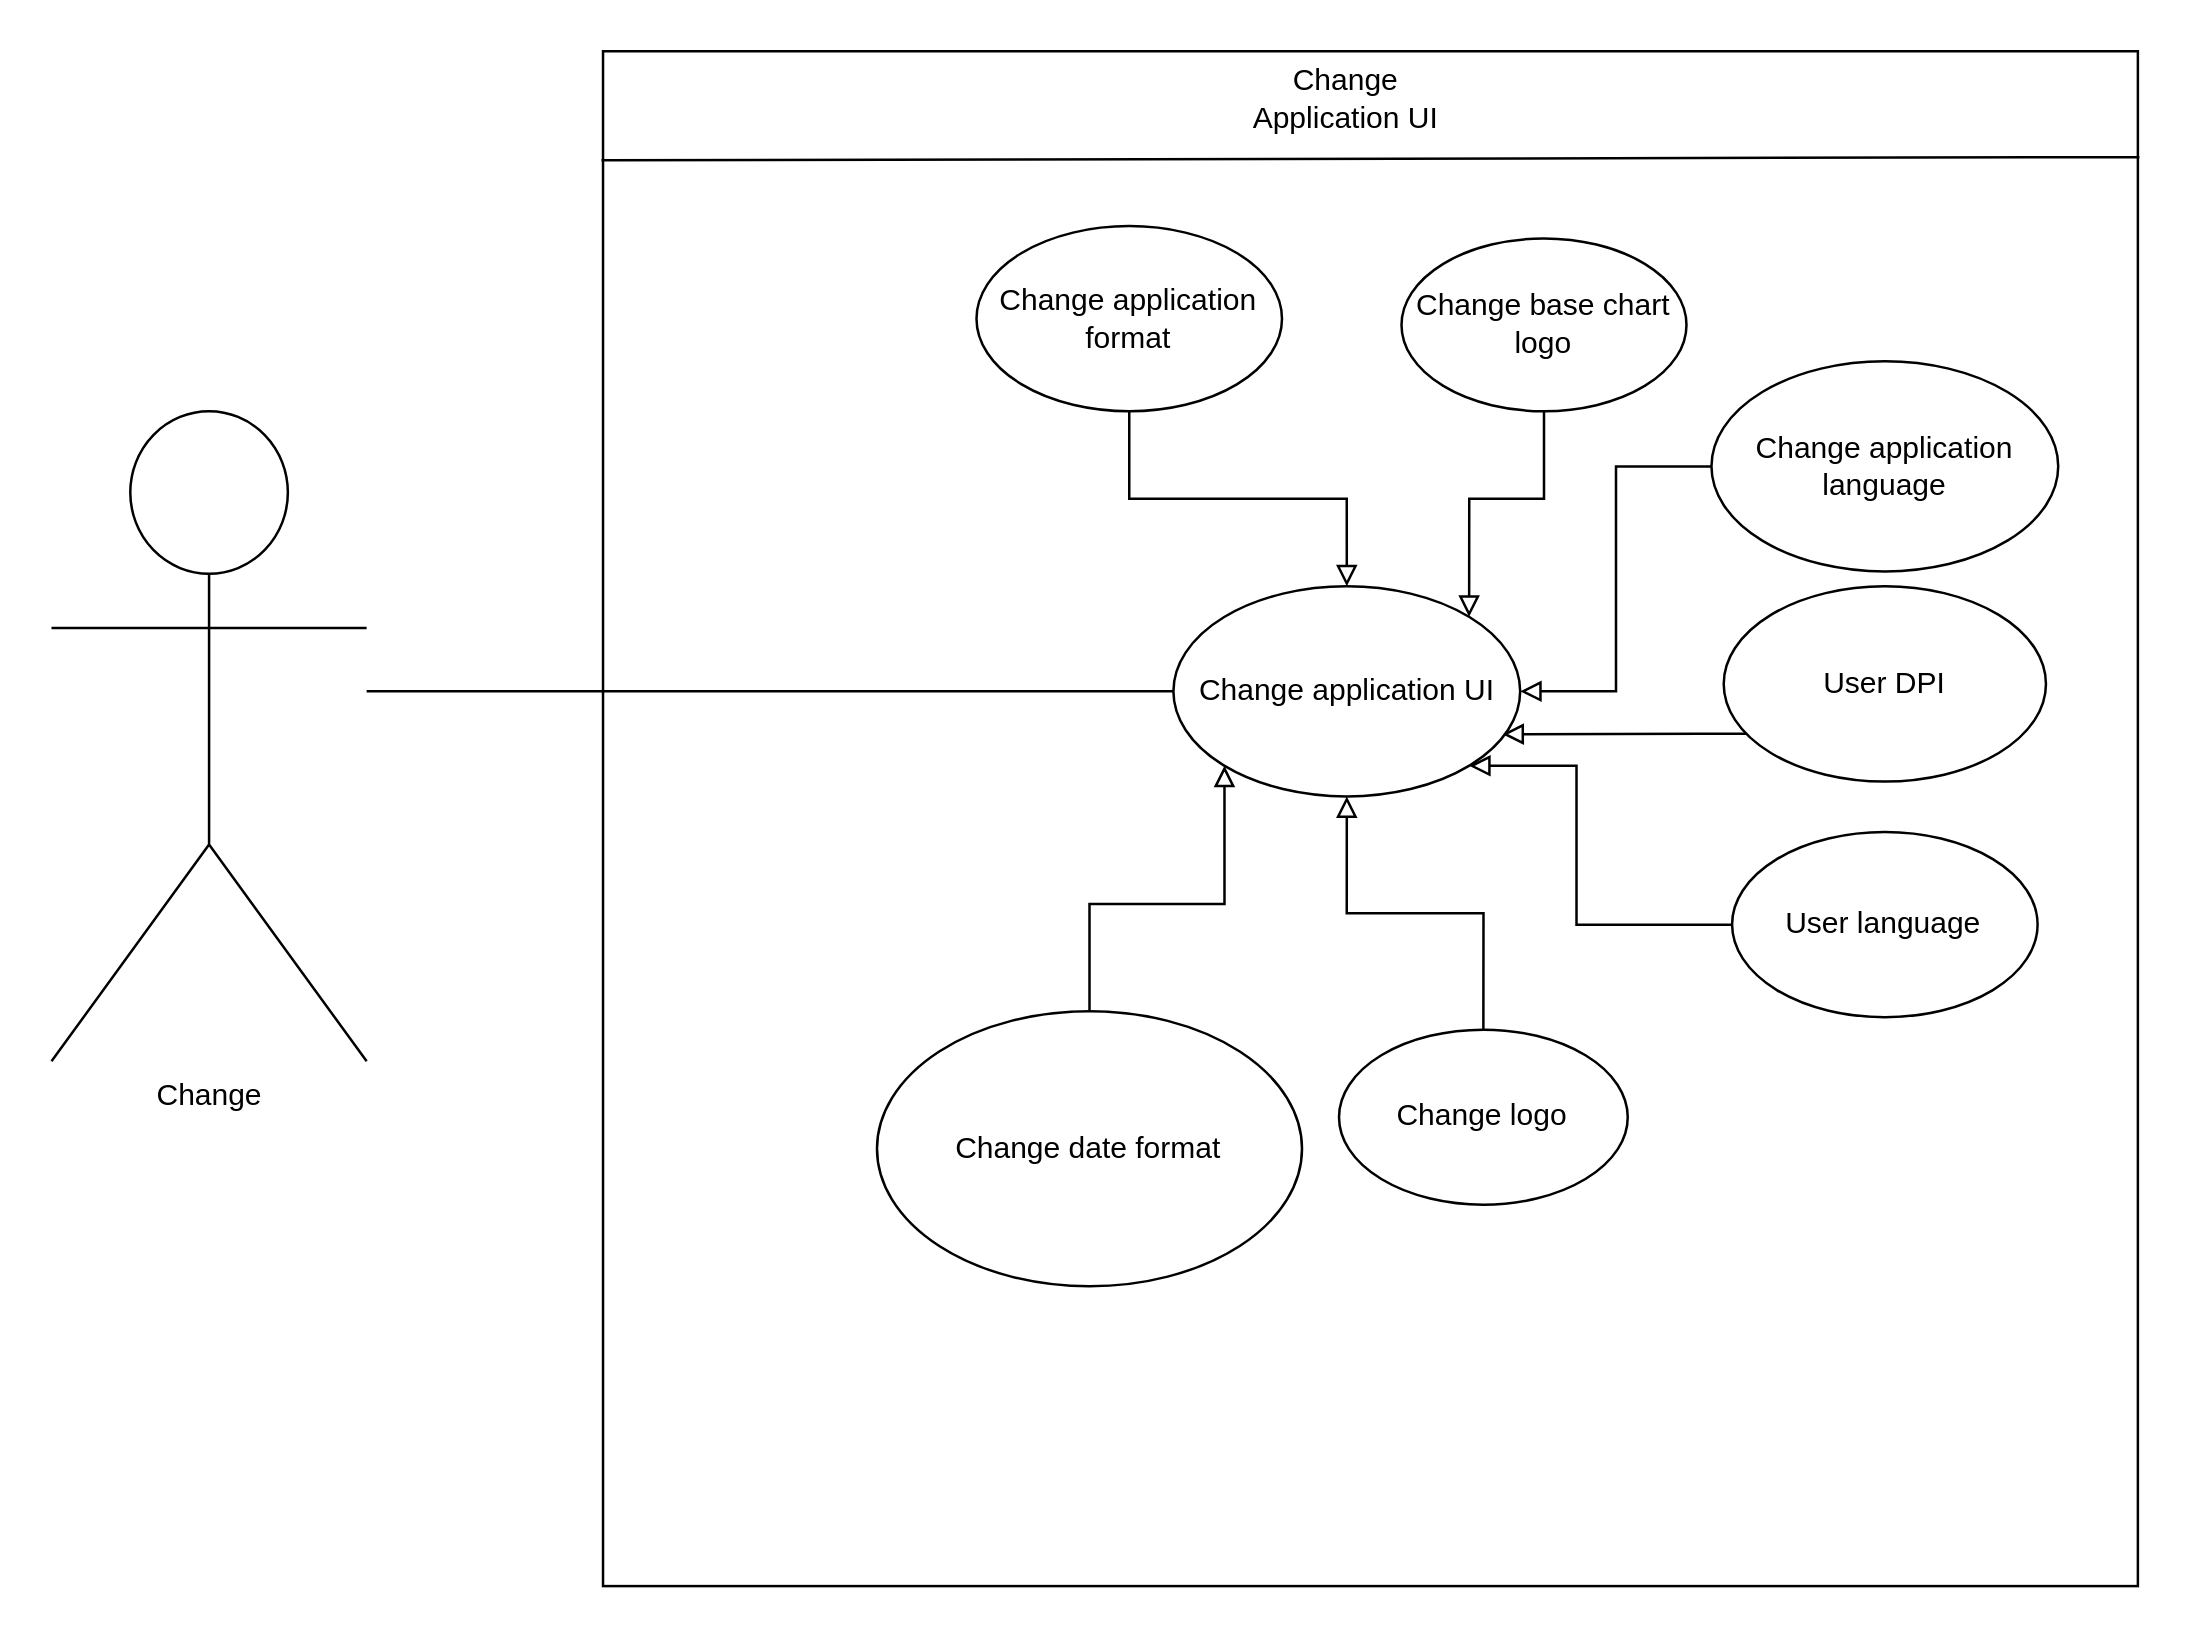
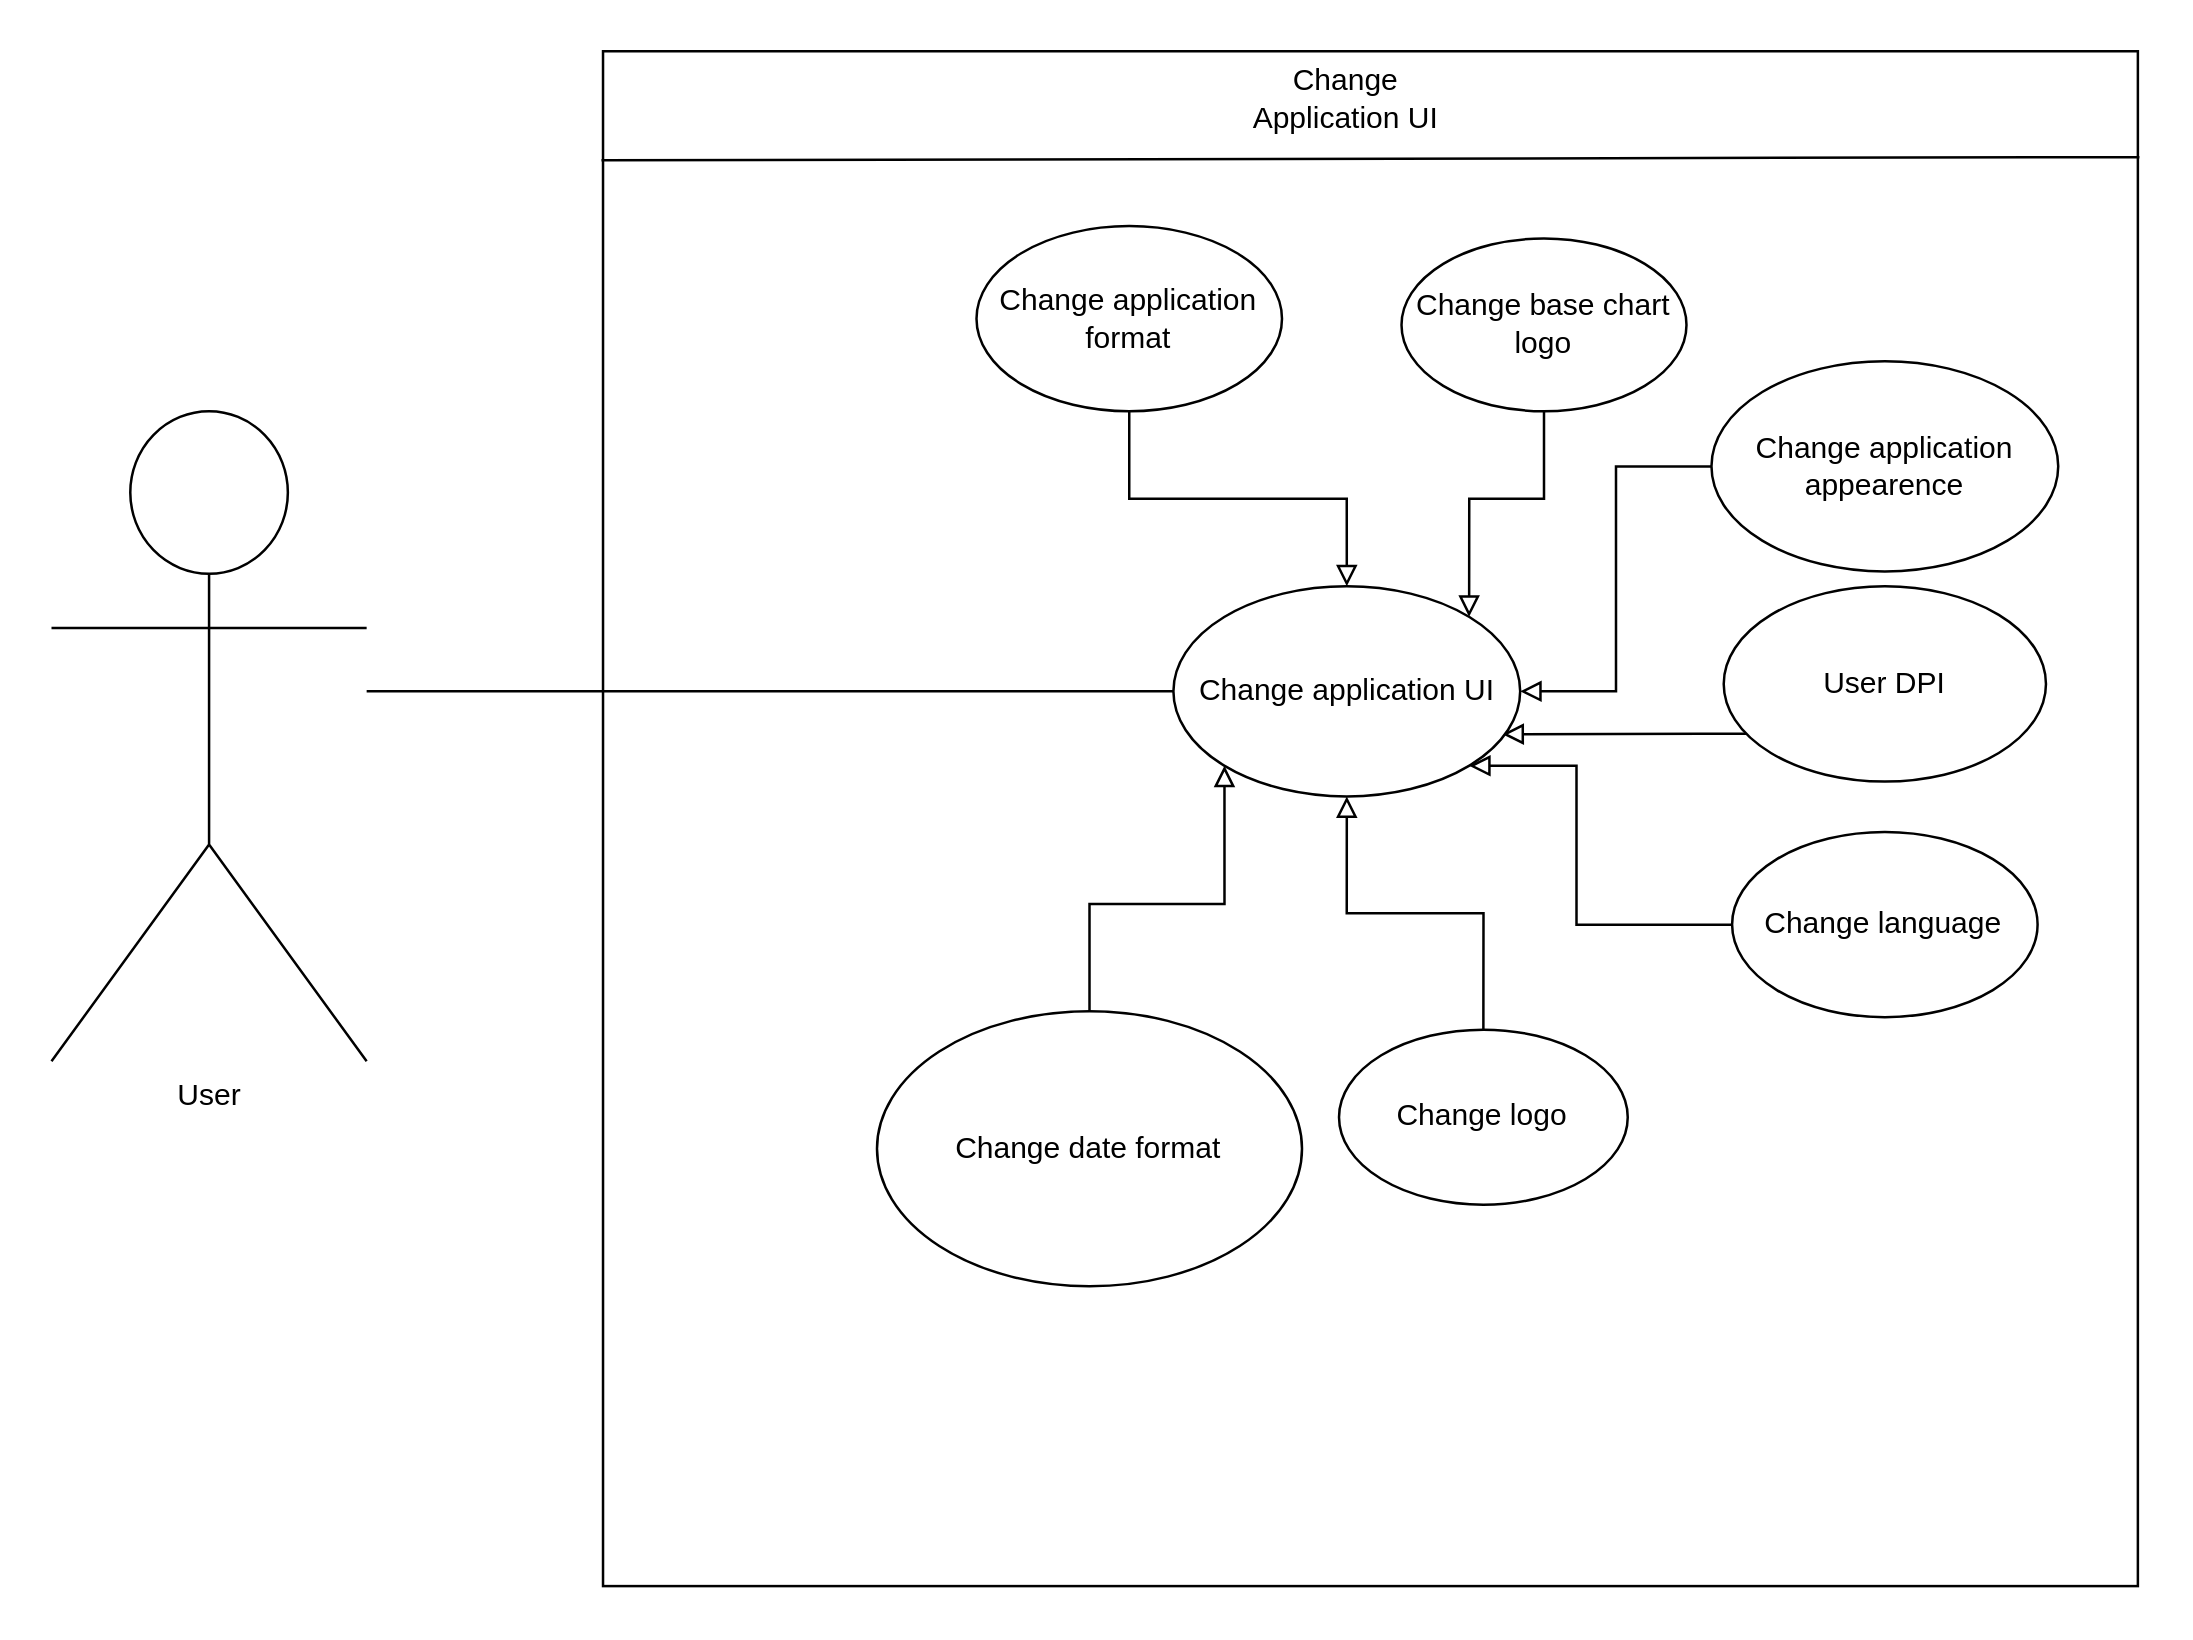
node "Change application language": label "Change application language" -> "Change application appearence"
node "User language": label "User language" -> "Change language"
node "Change": label "Change" -> "User"
